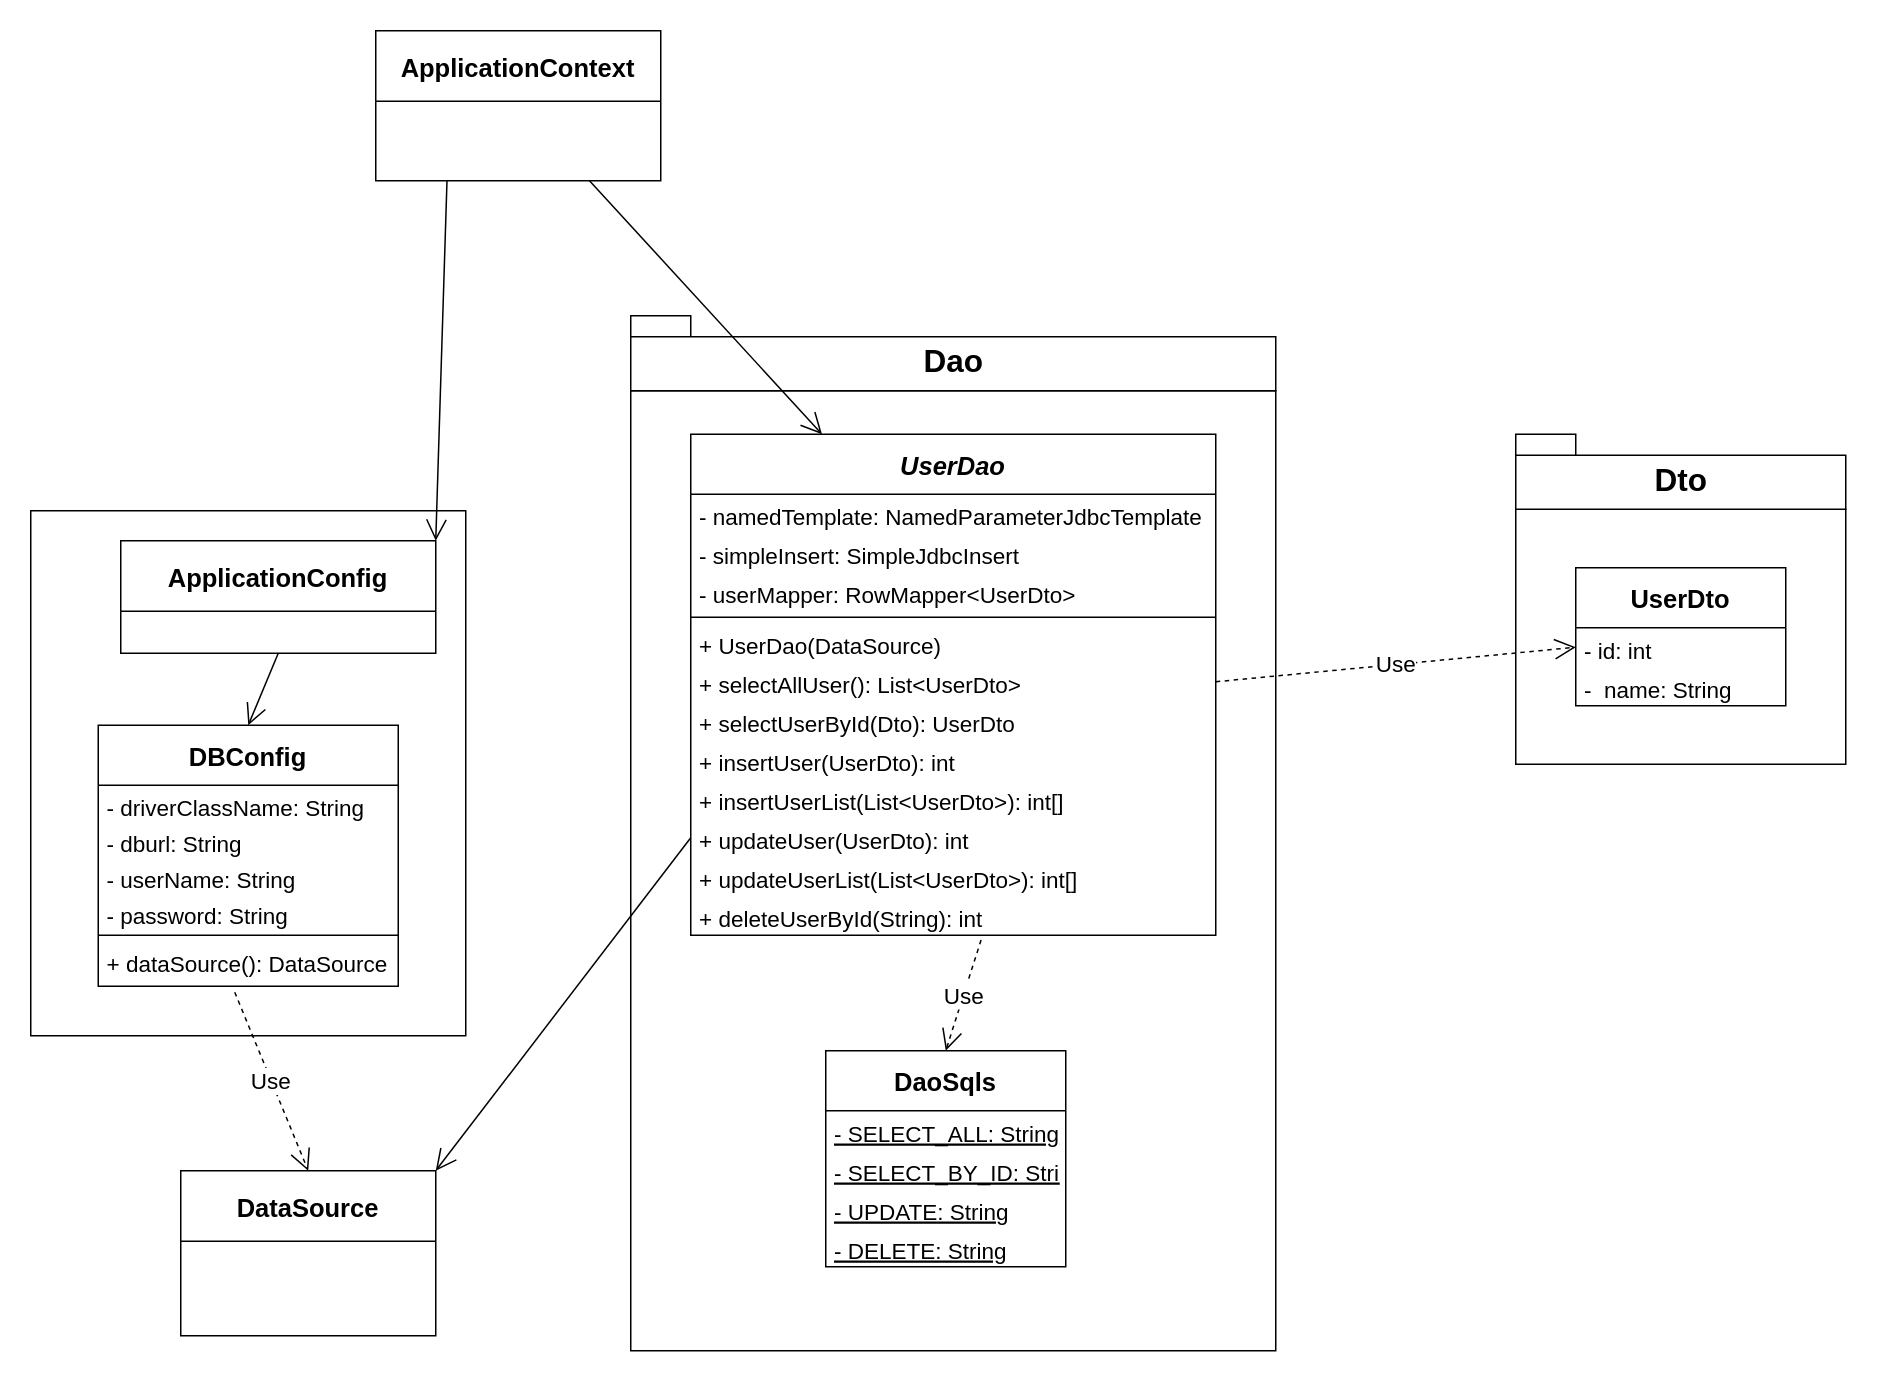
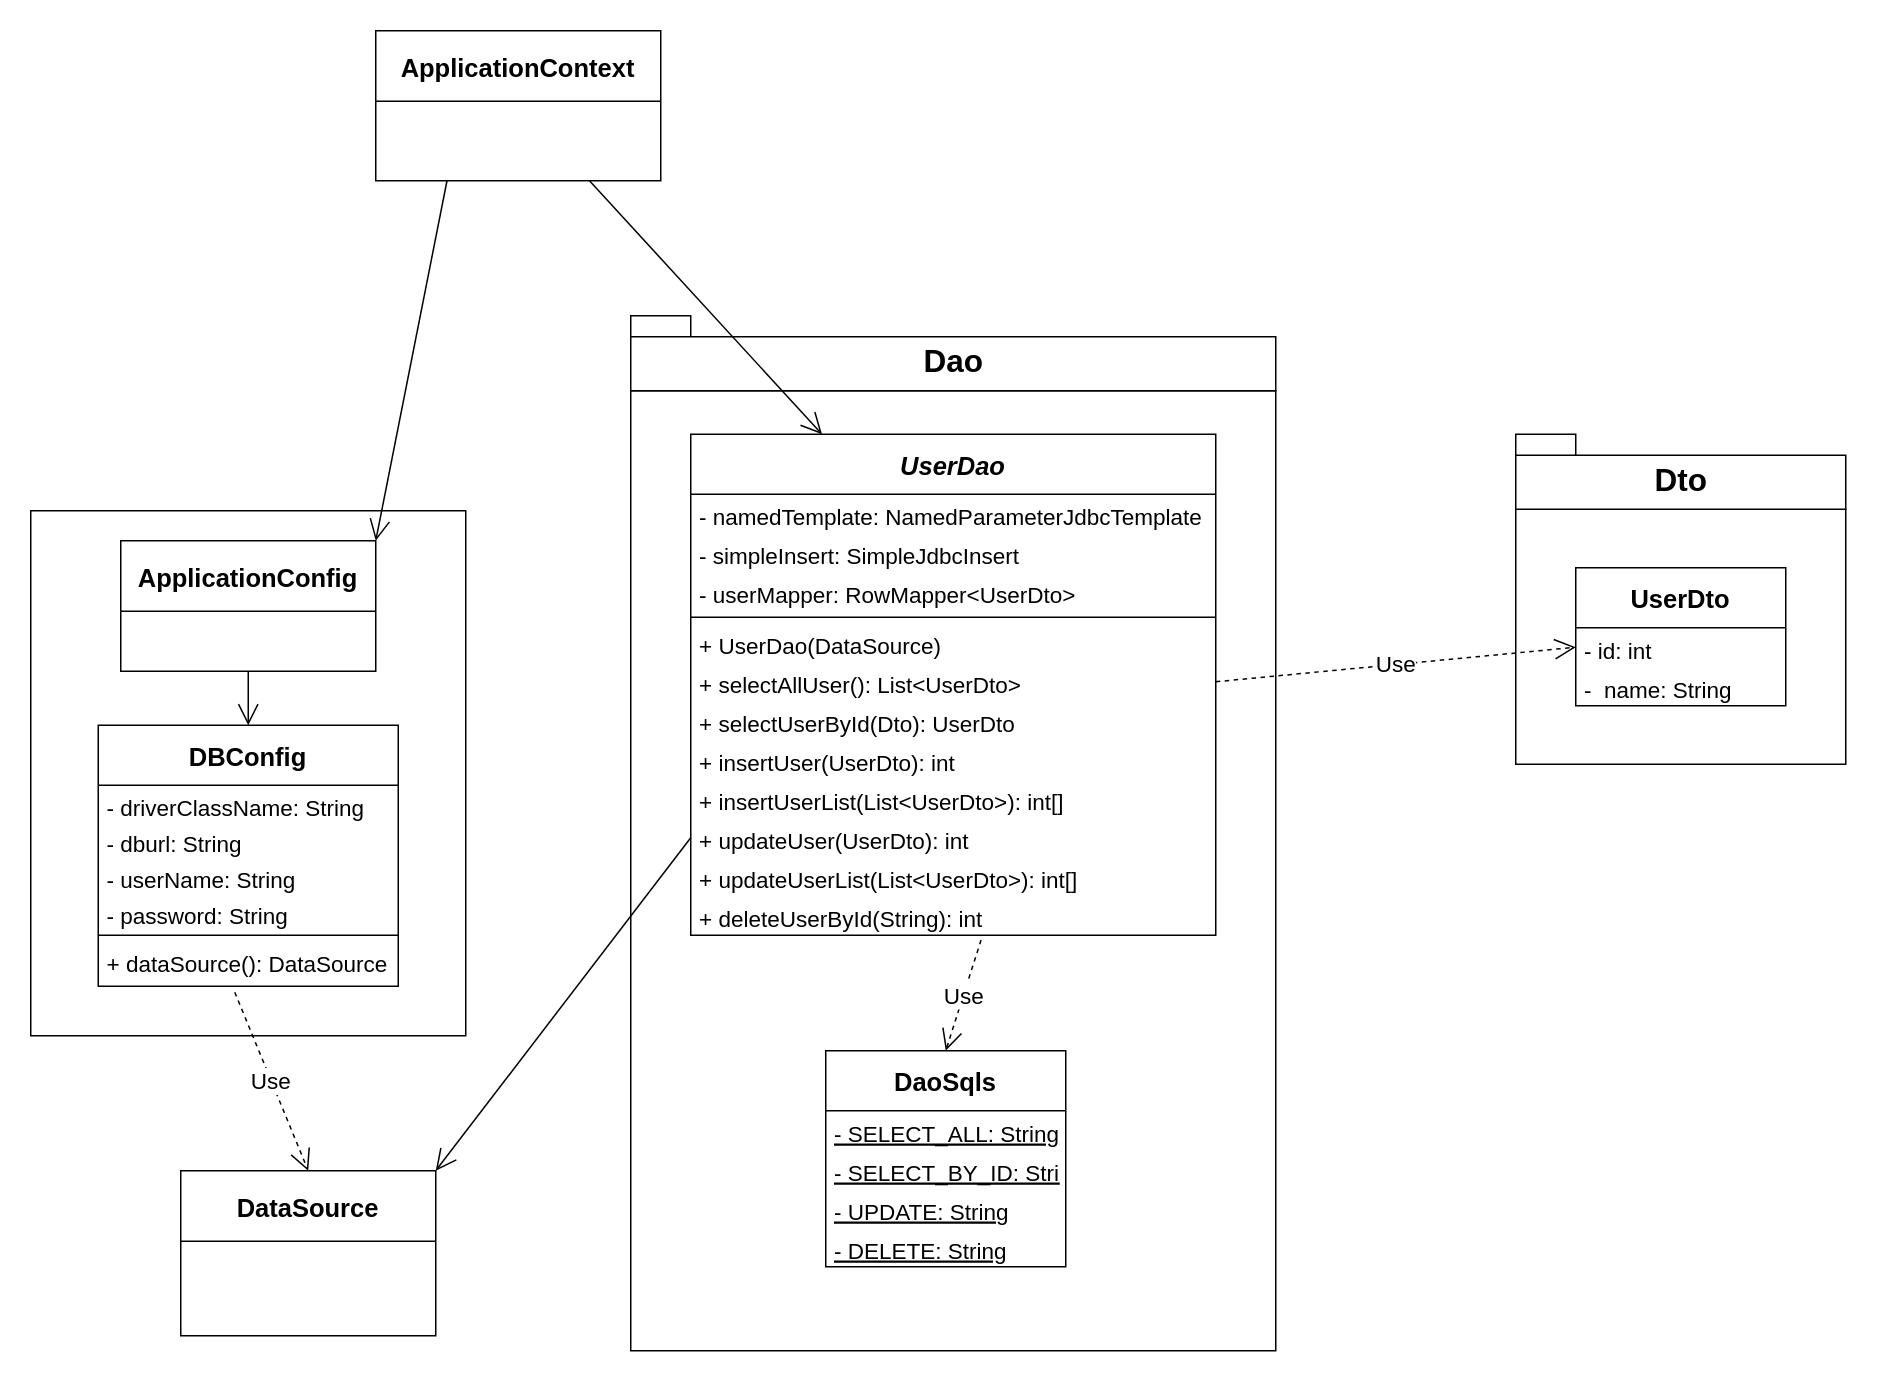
node "ApplicationConfig": size 315x113 -> 255x131
